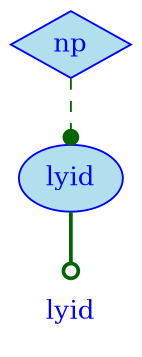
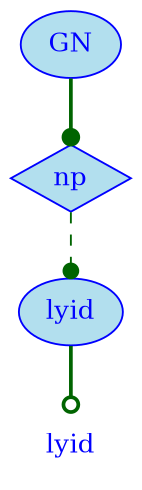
node "GN": added
